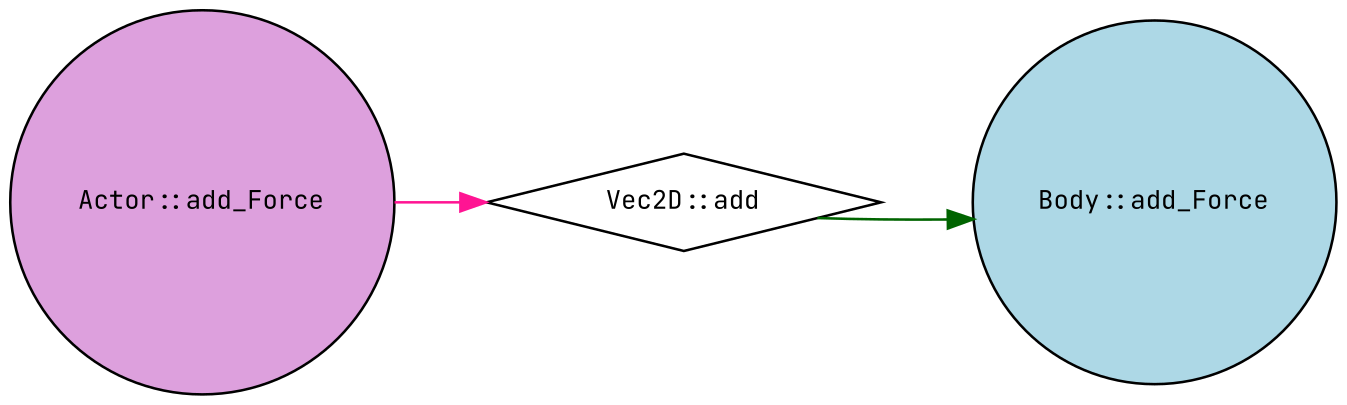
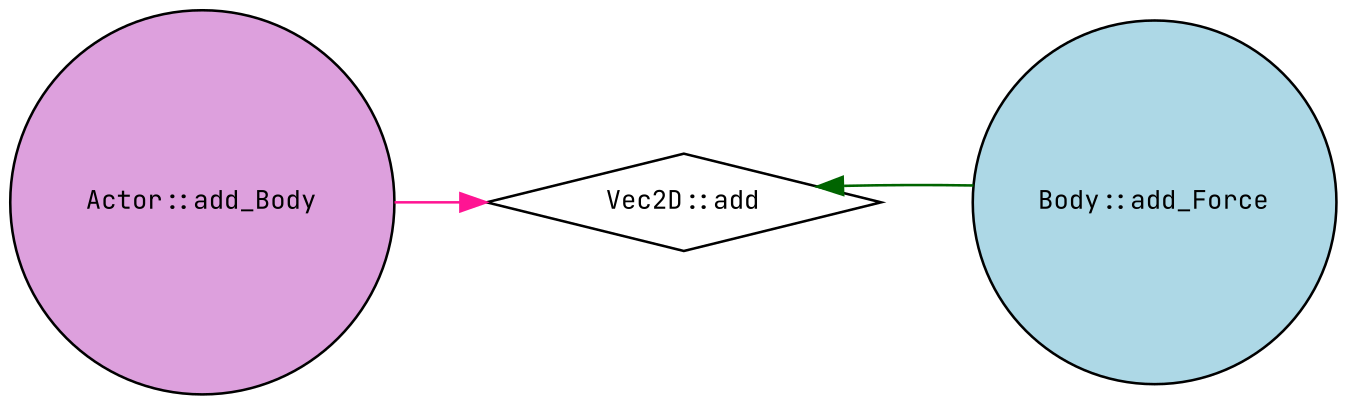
node "Actor::add_Force": label "Actor::add_Force" -> "Actor::add_Body"
edge "Vec2D::add" -> "Body::add_Force": reversed
